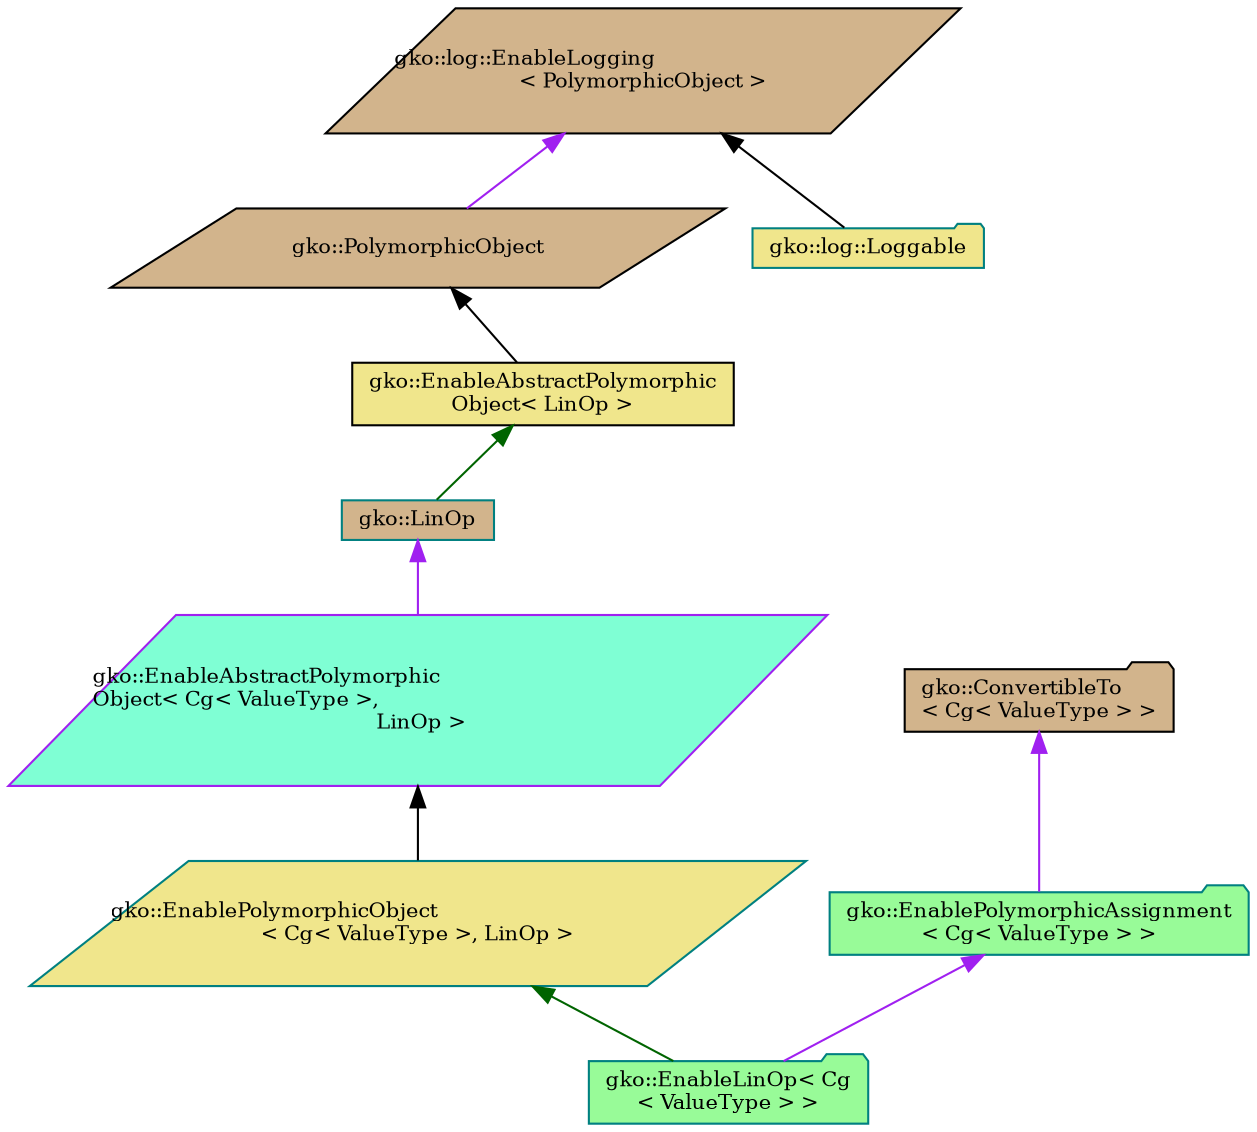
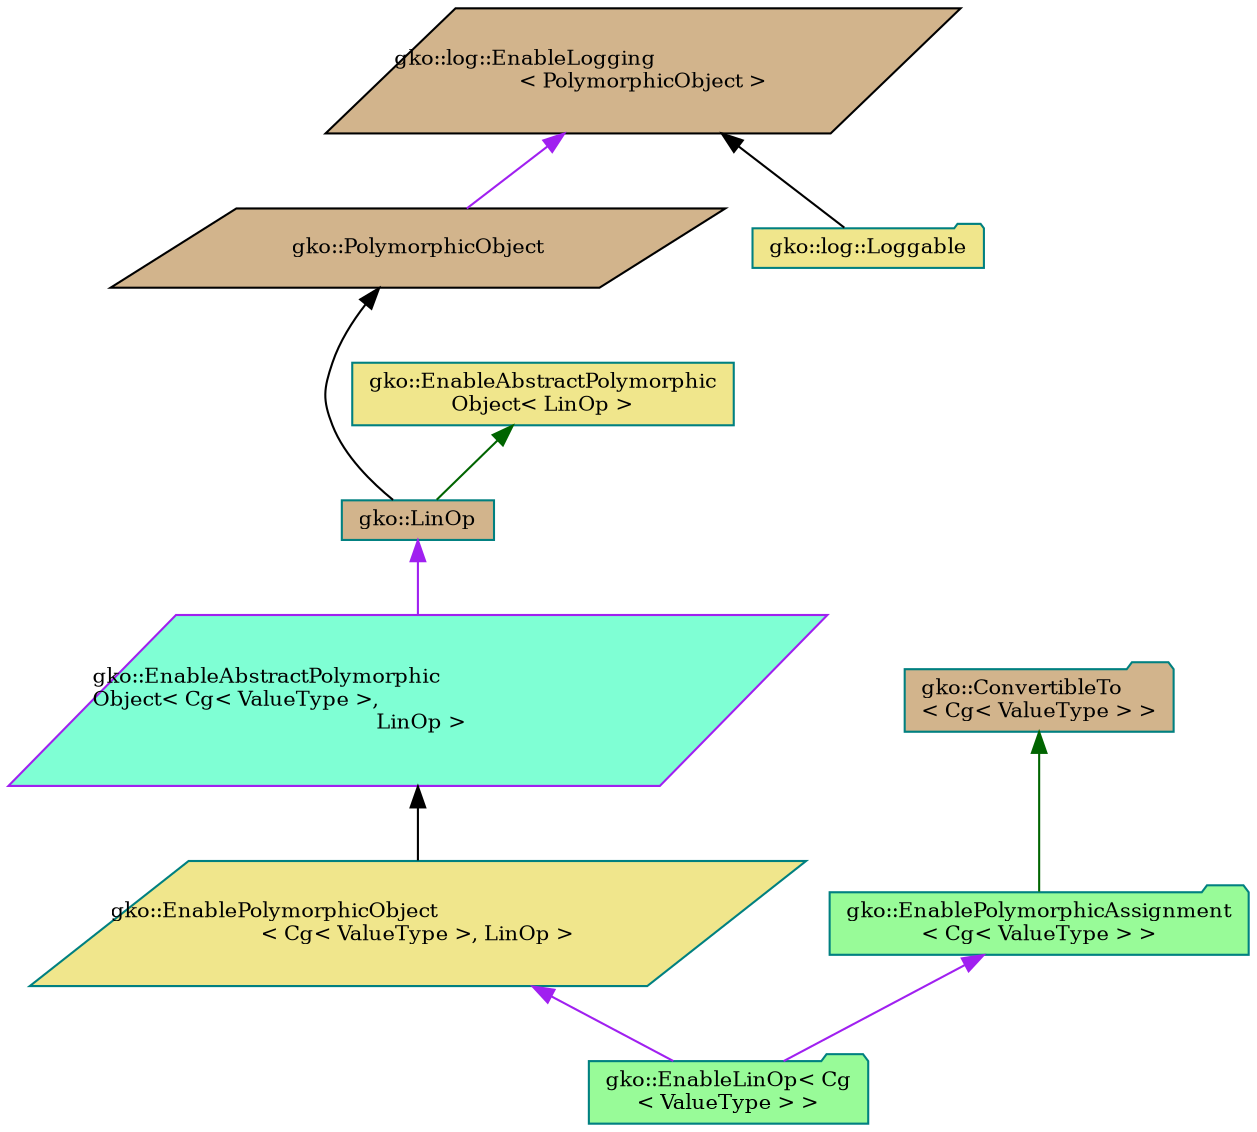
edge "gko::EnableAbstractPolymorphic Object< LinOp >" -> "gko::PolymorphicObject": now "gko::LinOp" -> "gko::PolymorphicObject"
node "gko::EnableAbstractPolymorphic Object< LinOp >": color black -> teal
node "gko::ConvertibleTo < Cg< ValueType > >": color black -> teal
edge "gko::EnablePolymorphicAssignment < Cg< ValueType > >" -> "gko::ConvertibleTo < Cg< ValueType > >": color purple -> darkgreen
edge "gko::EnableLinOp< Cg < ValueType > >" -> "gko::EnablePolymorphicObject < Cg< ValueType >, LinOp >": color darkgreen -> purple
